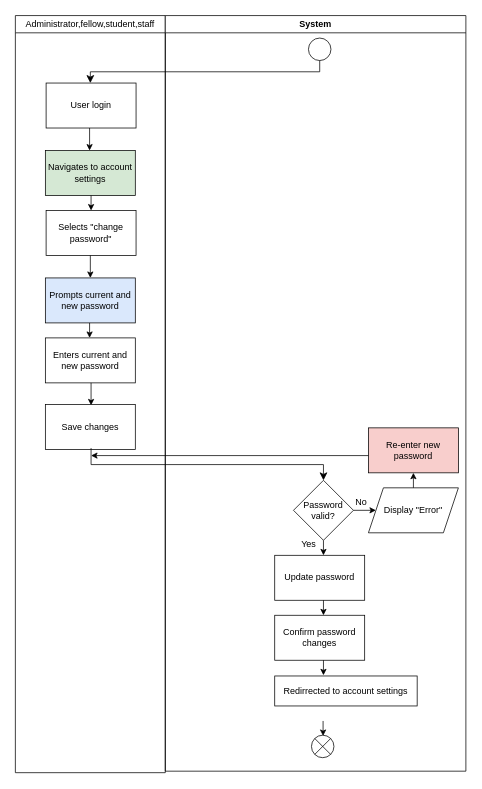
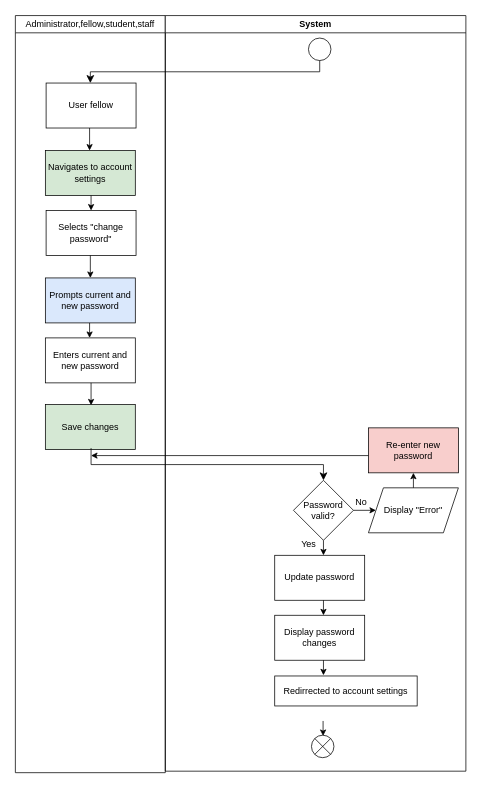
node "User login": label "User login" -> "User fellow"
node "Save changes": fillcolor #ffffff -> #d5e8d4
node "Confirm password changes": label "Confirm password changes" -> "Display password changes"
